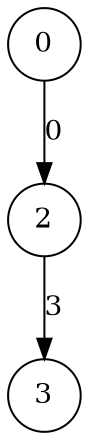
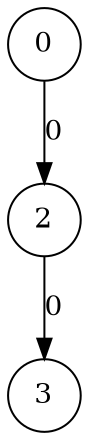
edge "2" -> "3": label "3" -> "0"
